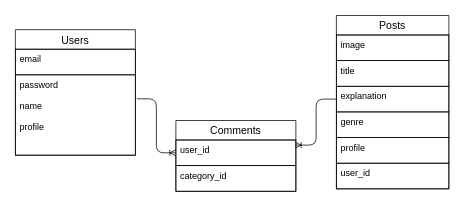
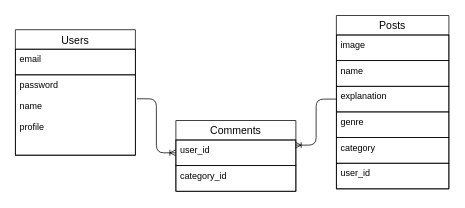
node "title": label "title" -> "name"
node "profile": label "profile" -> "category"
